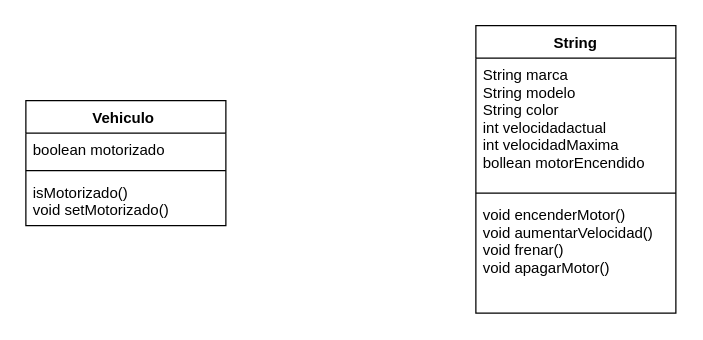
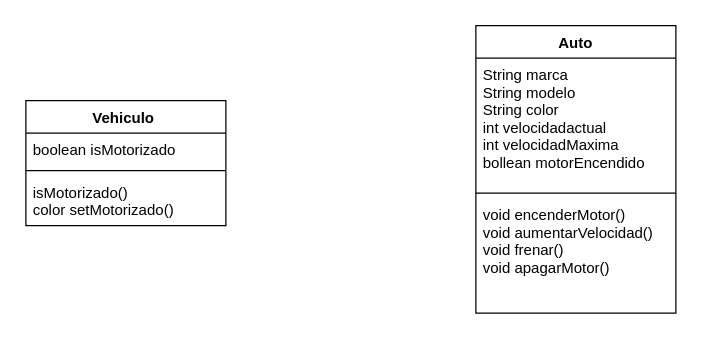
node "String": label "String" -> "Auto"
node "boolean motorizado": label "boolean motorizado" -> "boolean isMotorizado"
node "isMotorizado() void setMotorizado()": label "isMotorizado() void setMotorizado()" -> "isMotorizado() color setMotorizado()"
